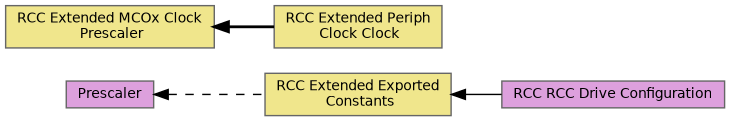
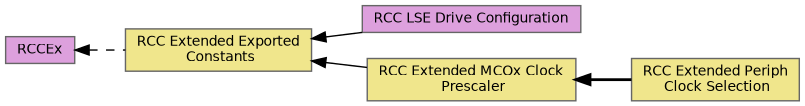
node "RCC Extended Periph Clock Clock": label "RCC Extended Periph Clock Clock" -> "RCC Extended Periph Clock Selection"
edge "RCC Extended MCOx Clock Prescaler" -> "RCC Extended Exported Constants": added
node "Prescaler": label "Prescaler" -> "RCCEx"
node "RCC RCC Drive Configuration": label "RCC RCC Drive Configuration" -> "RCC LSE Drive Configuration"
